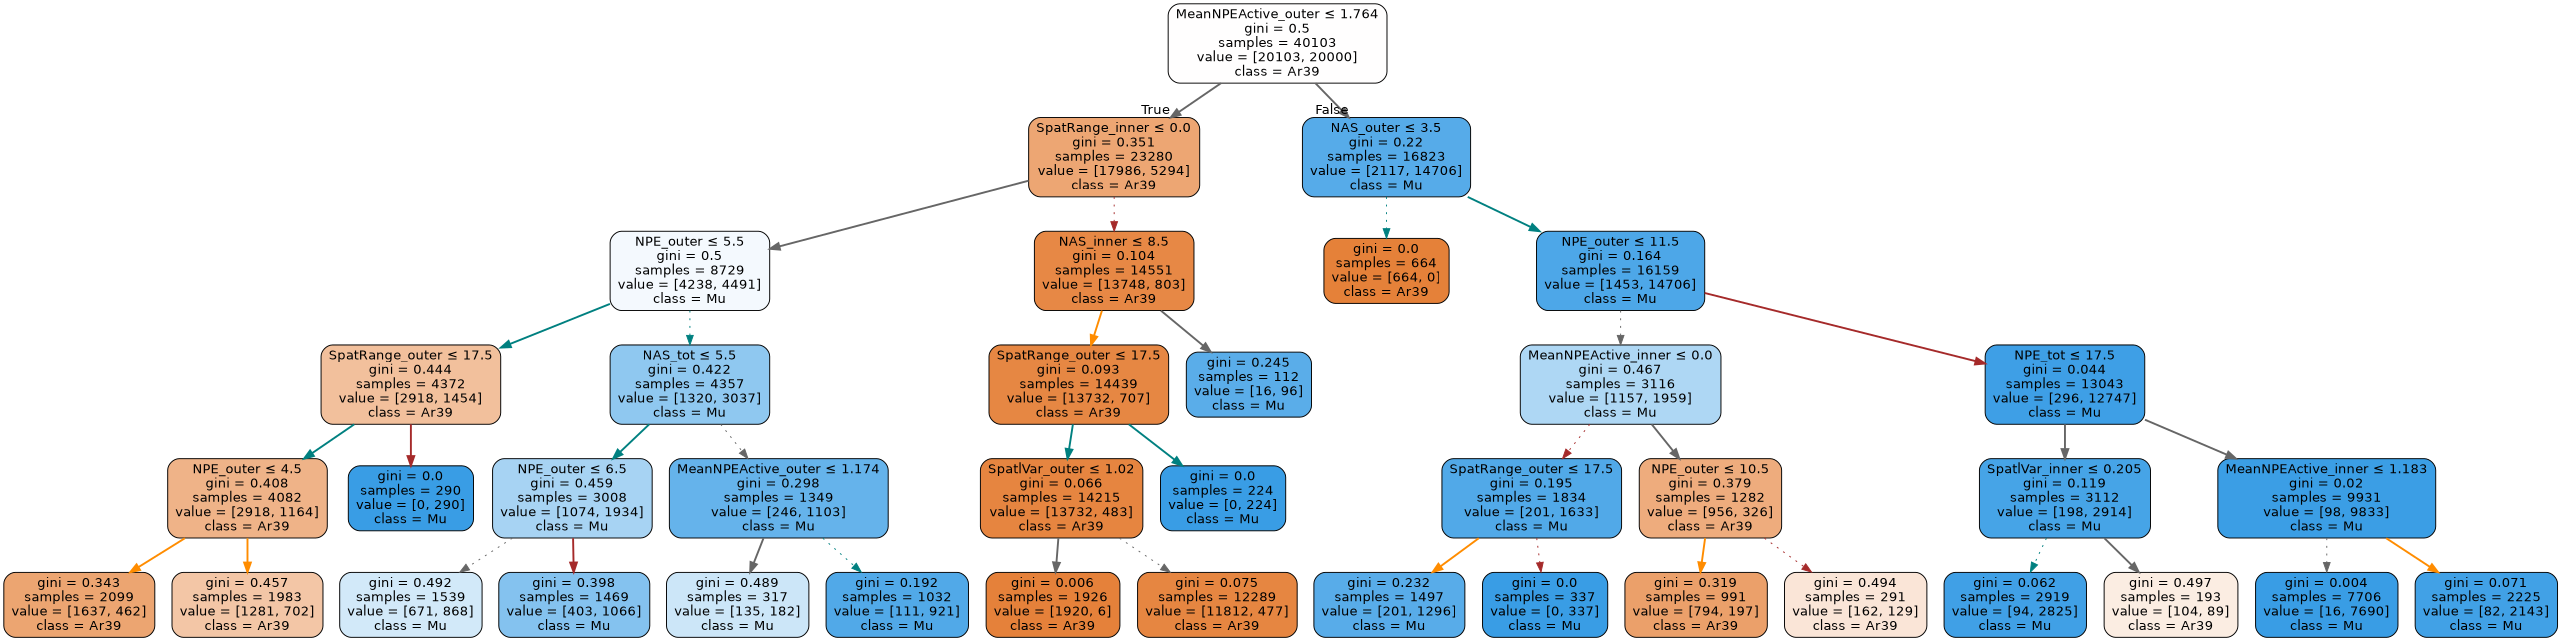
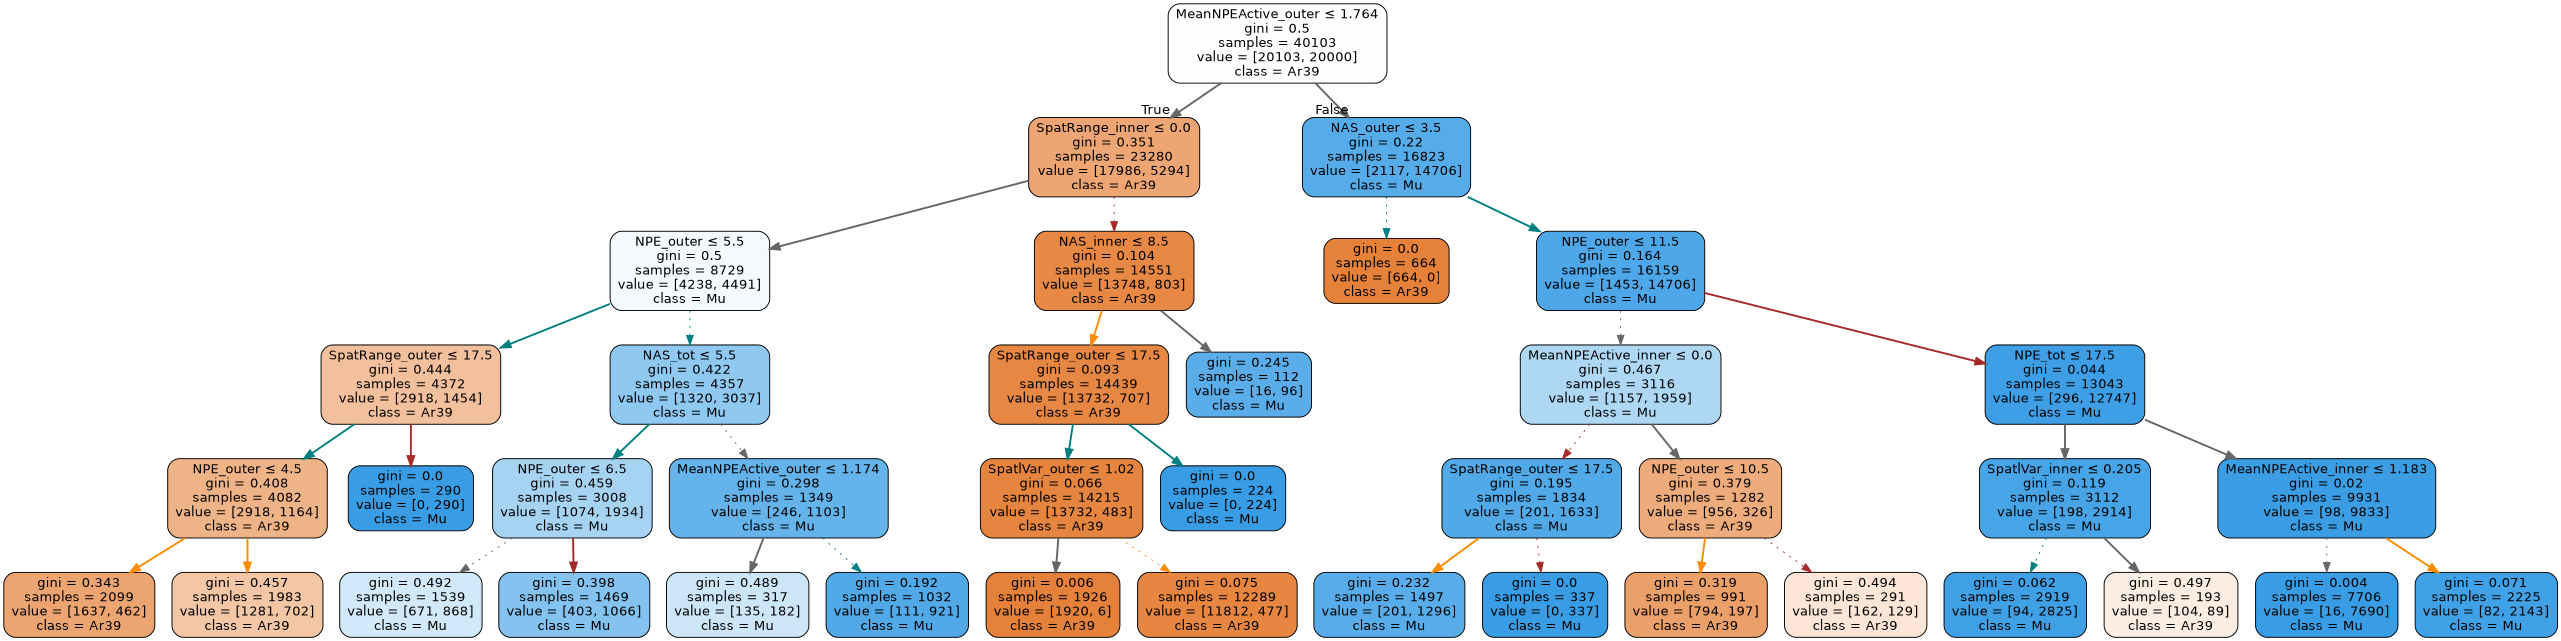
edge "SpatlVar_outer ≤ 1.02" -> "gini = 0.075": color gray40 -> darkorange
